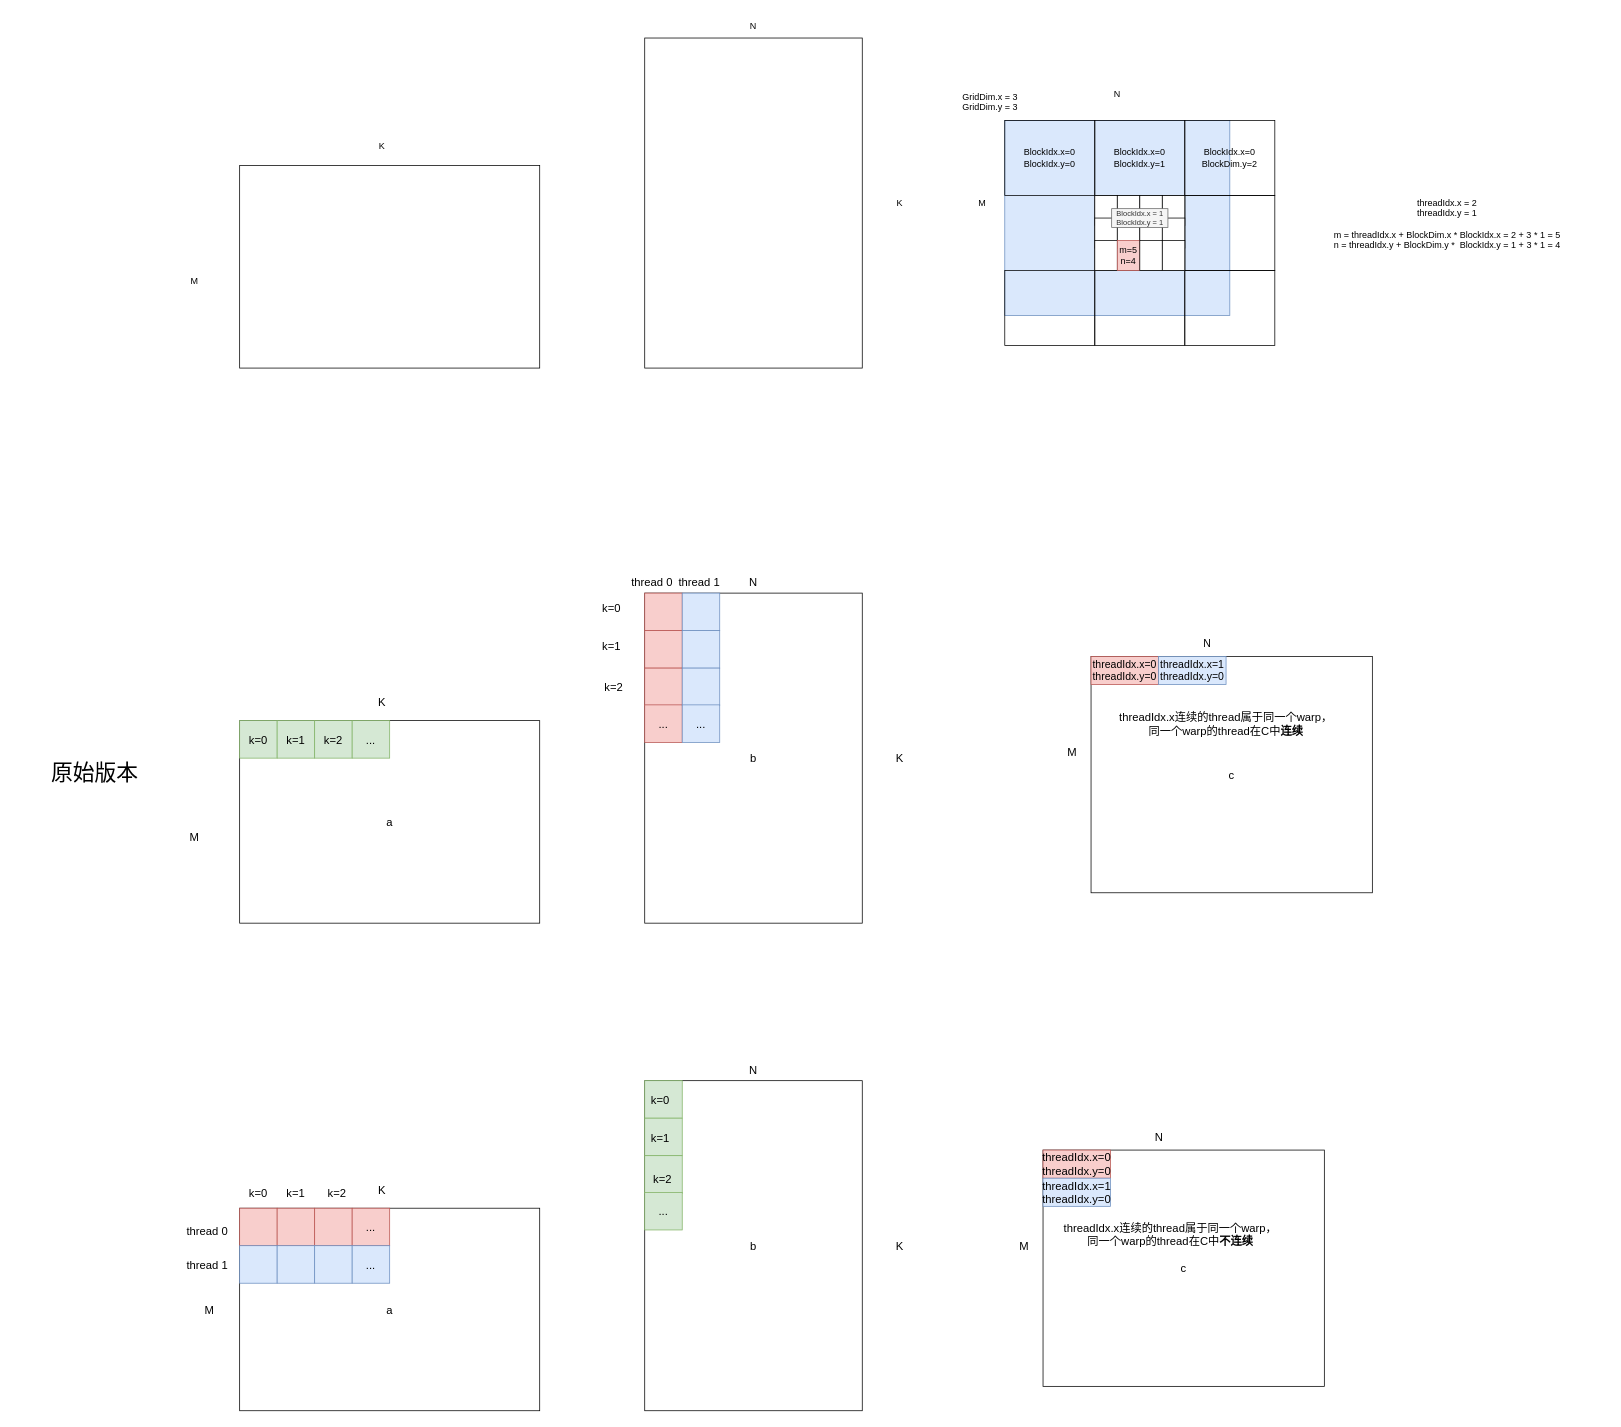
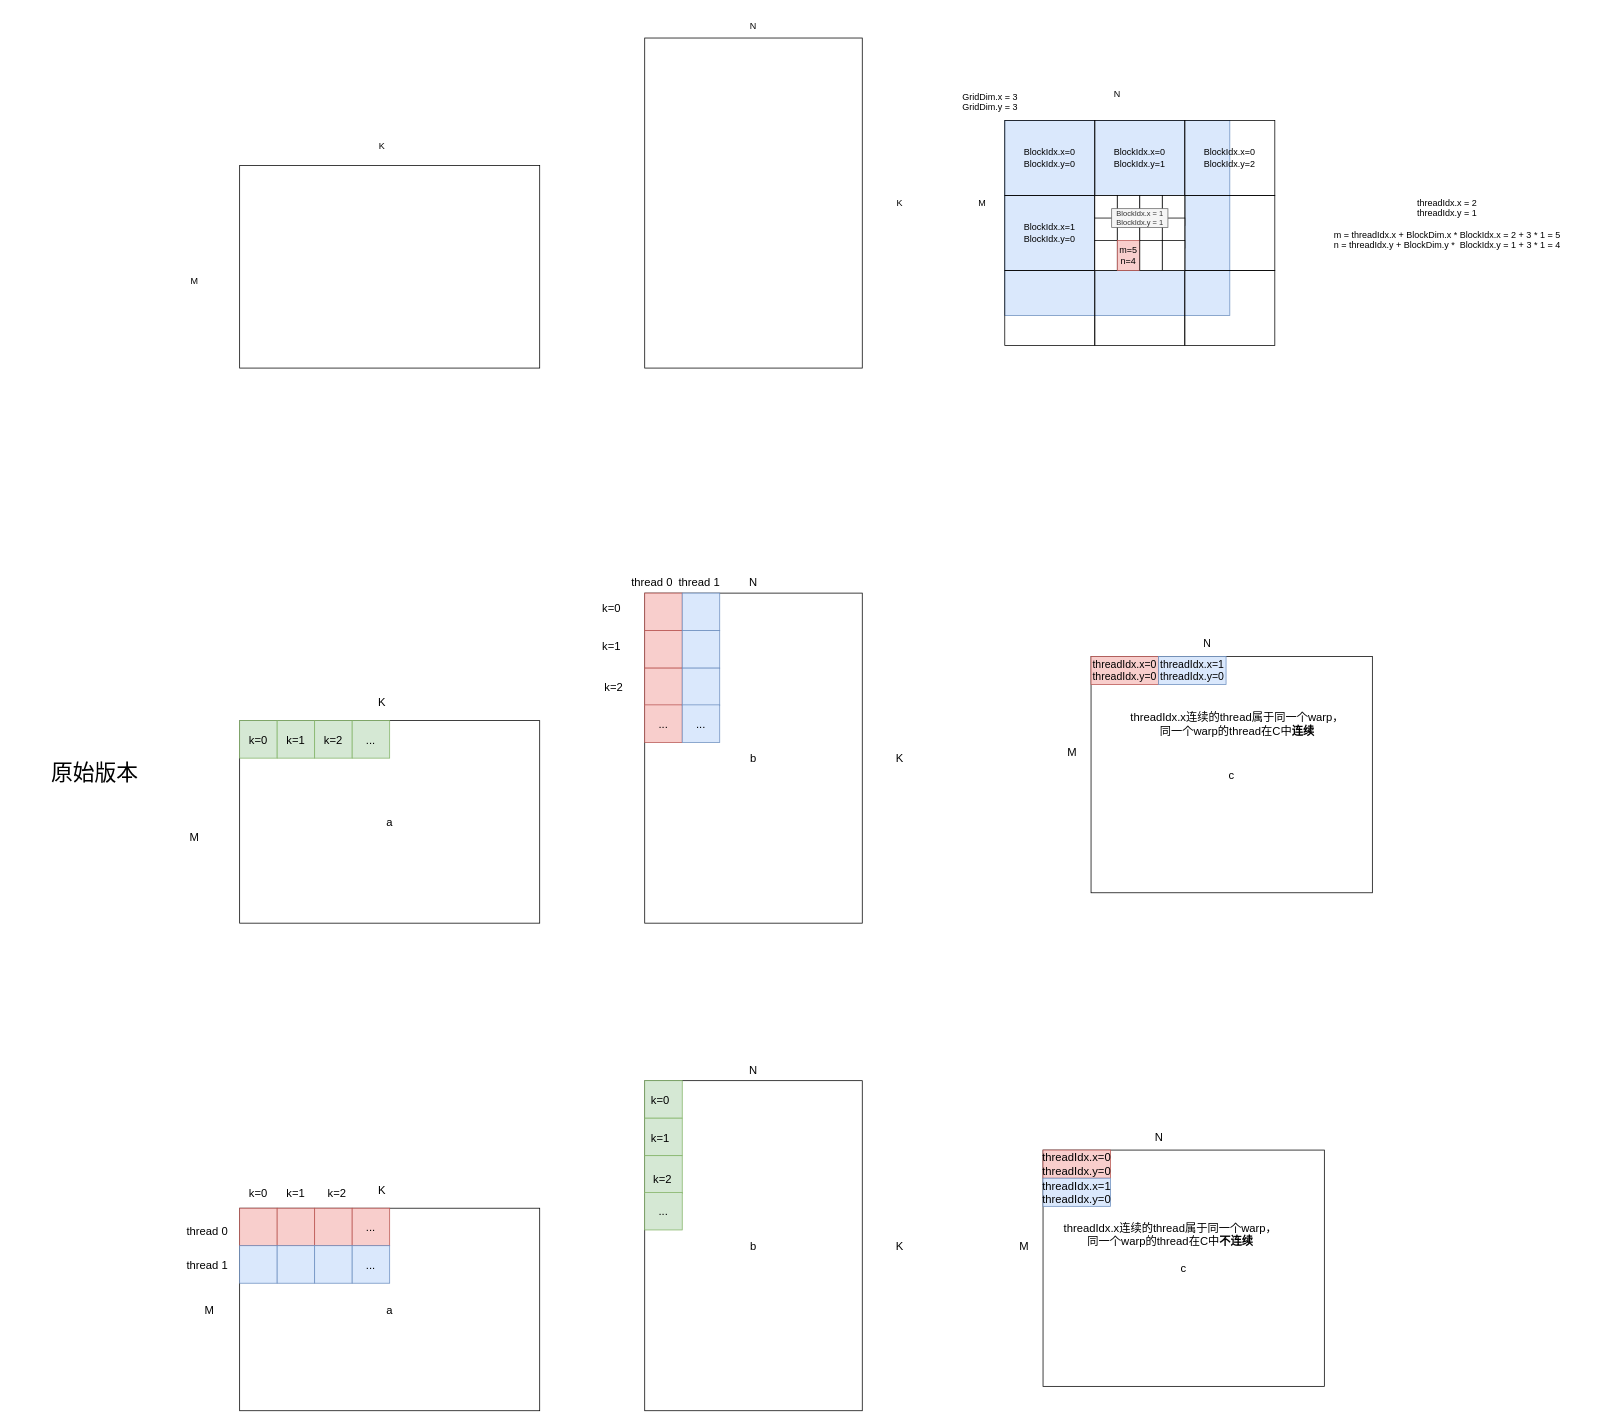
node "BlockIdx.x=0 BlockDim.y=2": label "BlockIdx.x=0 BlockDim.y=2" -> "BlockIdx.x=0 BlockIdx.y=2"
node "BlockIdx.x=1 BlockIdx.y=0": added
node "threadIdx.x连续的thread属于同一个warp，同一个warp的thread在C中连续": moved (1226, 723) -> (1237, 723)
